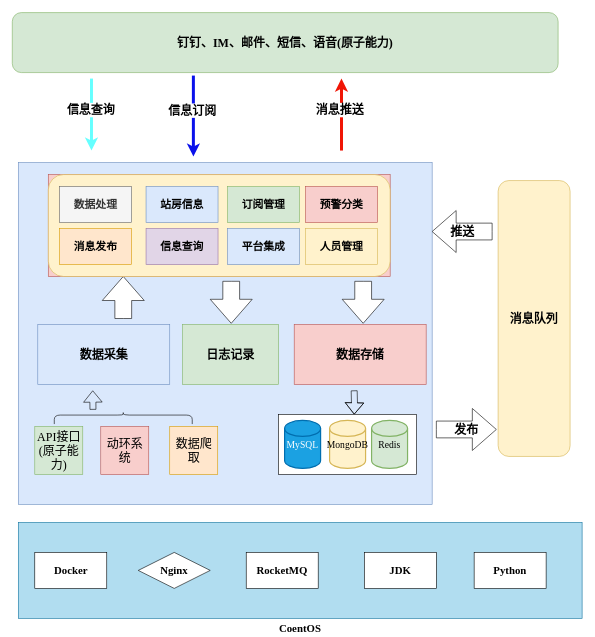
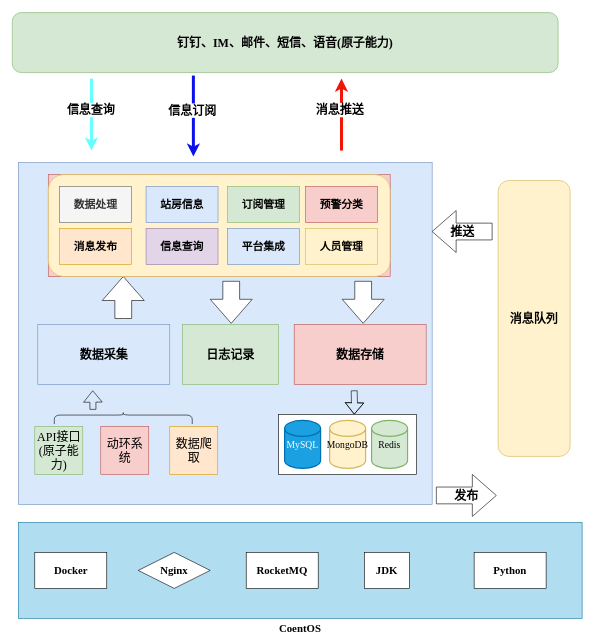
node "发布": moved (467, 429) -> (467, 495)
node "JDK": size 72x36 -> 45x36
